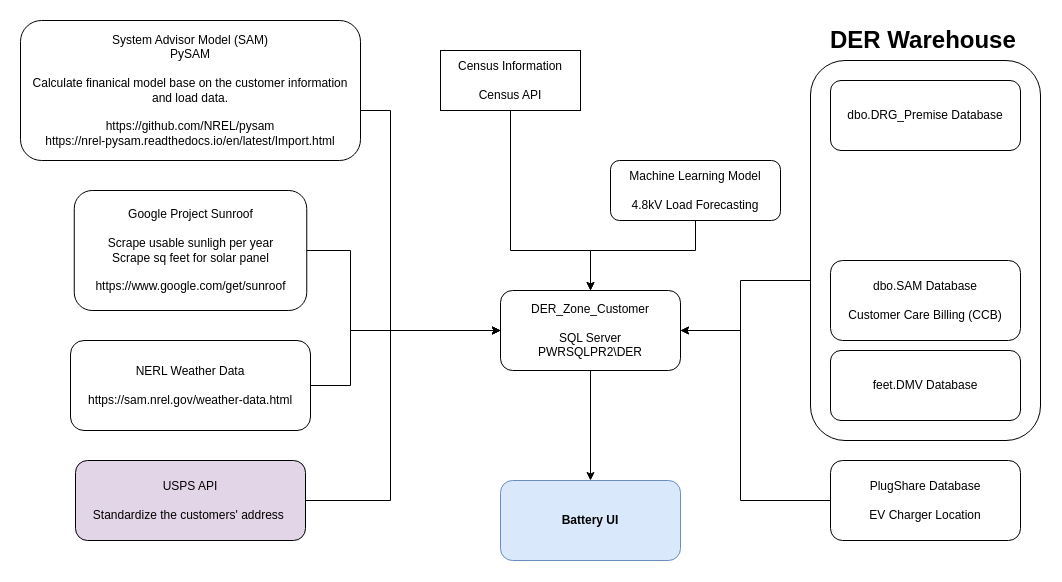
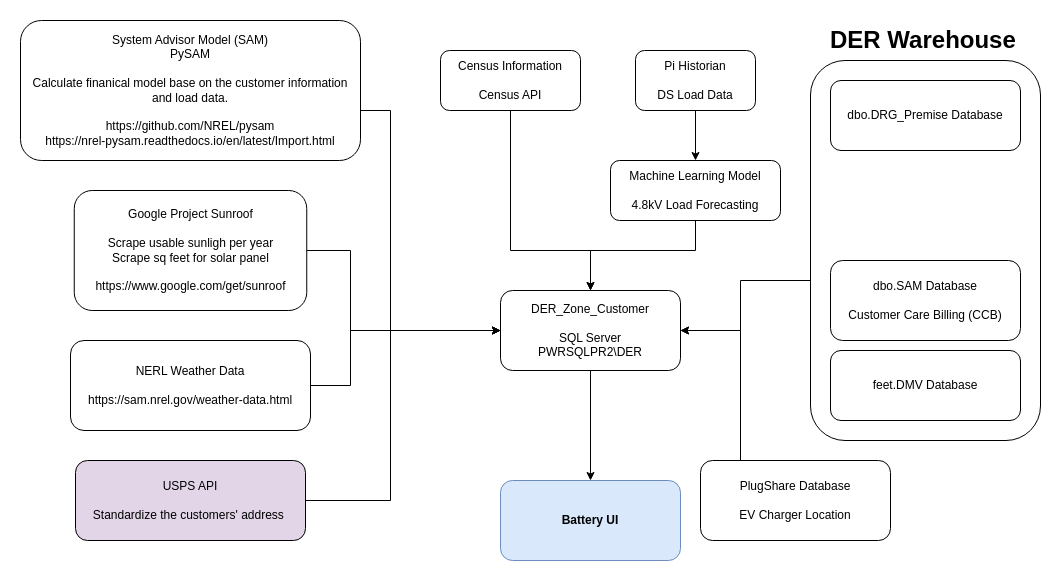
node "Census Information Census API": shape rectangle -> rounded rectangle
node "Pi Historian DS Load Data": added
edge "Pi Historian DS Load Data" -> "Machine Learning Model 4.8kV Load Forecasting": added
node "PlugShare Database EV Charger Location": moved (926, 501) -> (796, 501)
